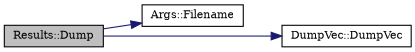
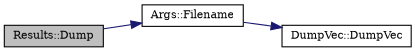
edge "Results::Dump" -> "DumpVec::DumpVec": now "Args::Filename" -> "DumpVec::DumpVec"
